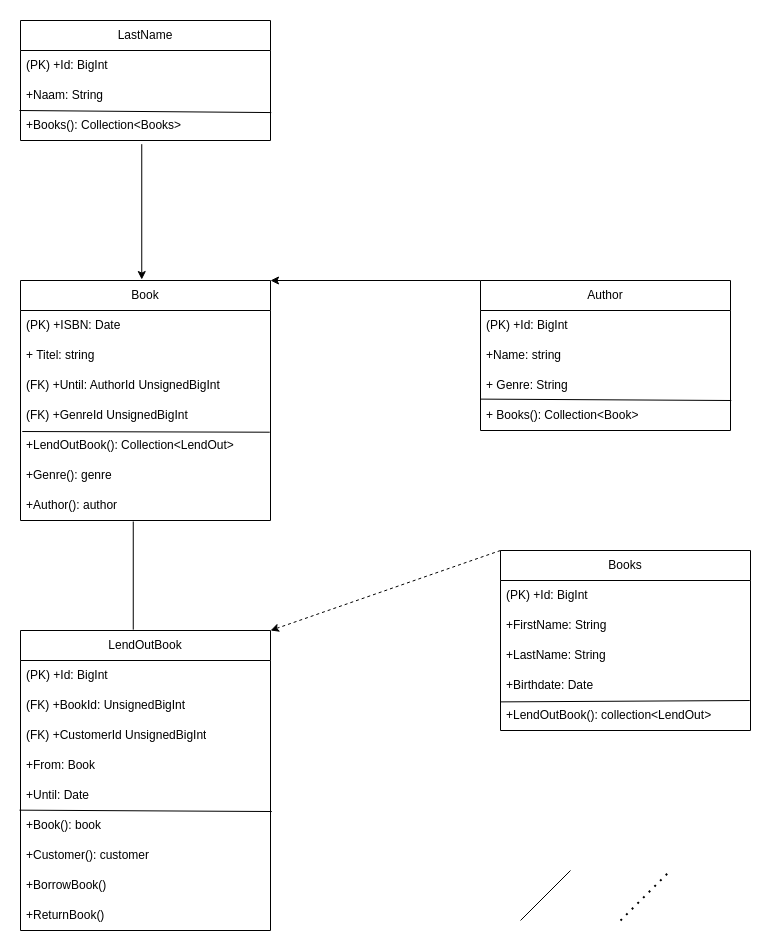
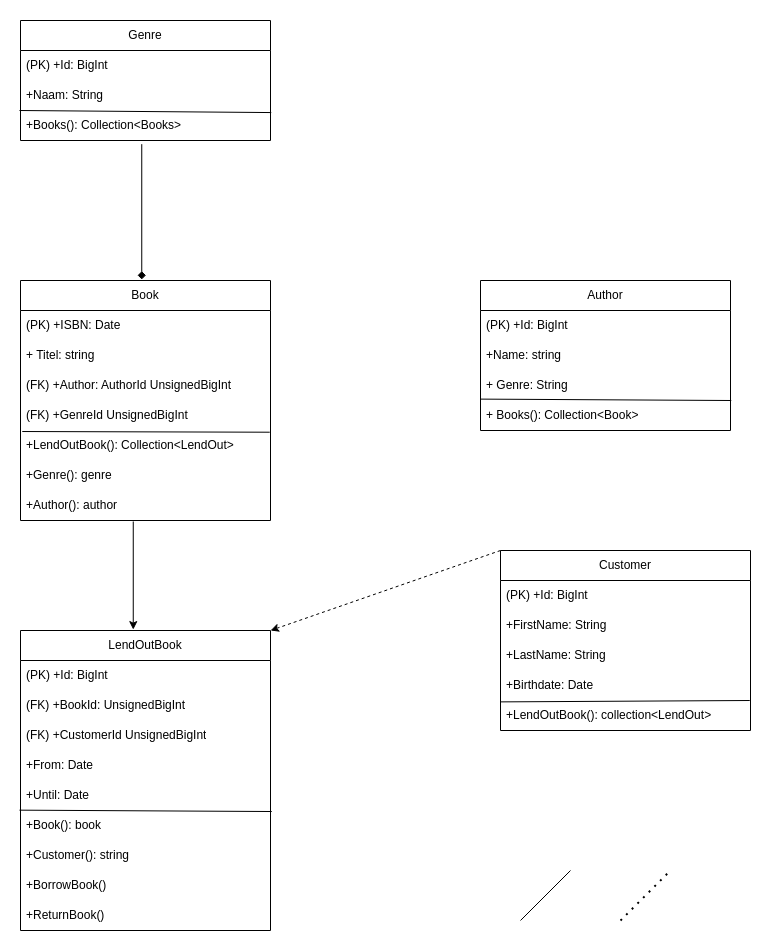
node "LastName": label "LastName" -> "Genre"
edge "+Books(): Collection<Books>" -> "Book": arrowhead classic -> diamond
edge "Author" -> "Book": removed
node "(FK) +Until: AuthorId UnsignedBigInt": label "(FK) +Until: AuthorId UnsignedBigInt" -> "(FK) +Author: AuthorId UnsignedBigInt"
node "Books": label "Books" -> "Customer"
edge "+Author(): author" -- "LendOutBook": arrowhead none -> classic
node "+From: Book": label "+From: Book" -> "+From: Date"
node "+Customer(): customer": label "+Customer(): customer" -> "+Customer(): string"
